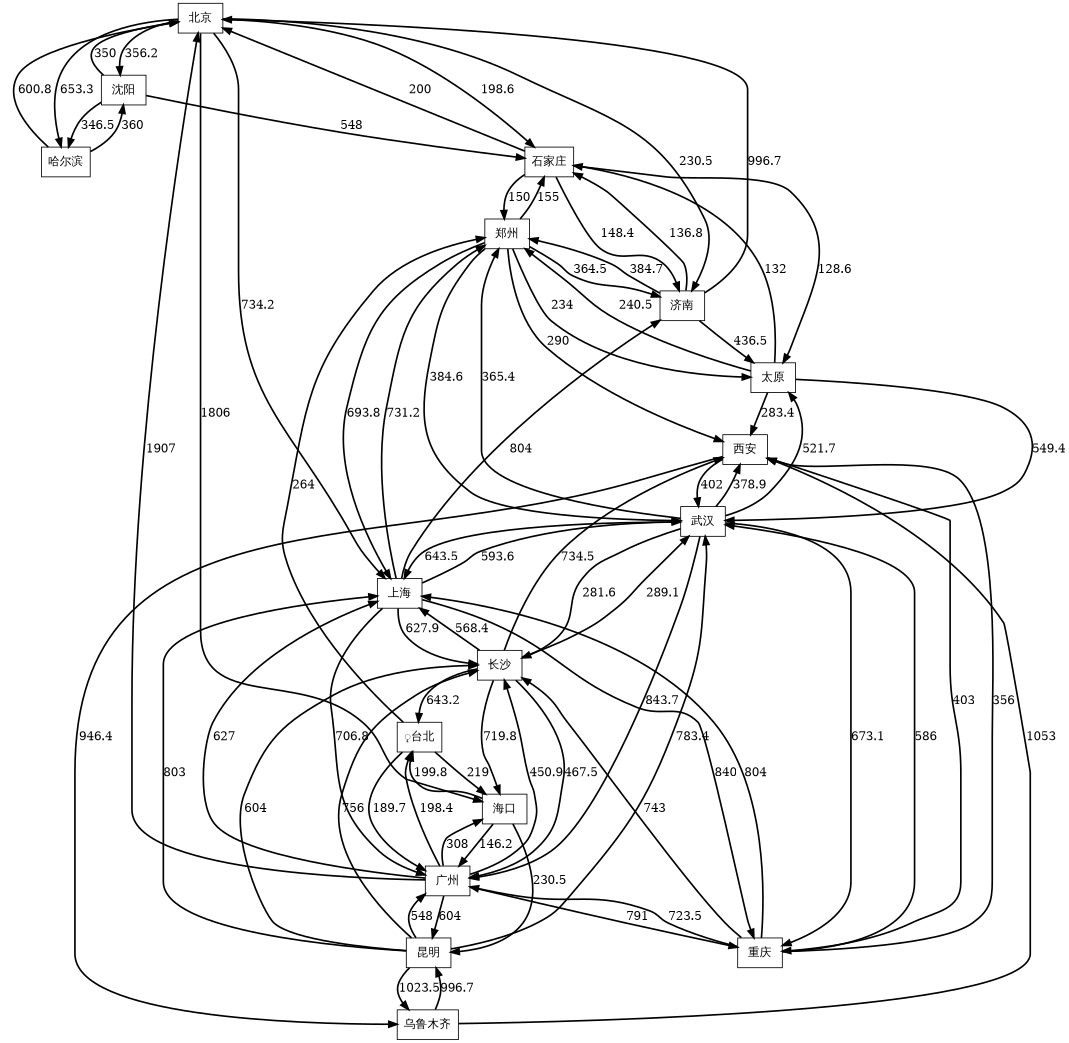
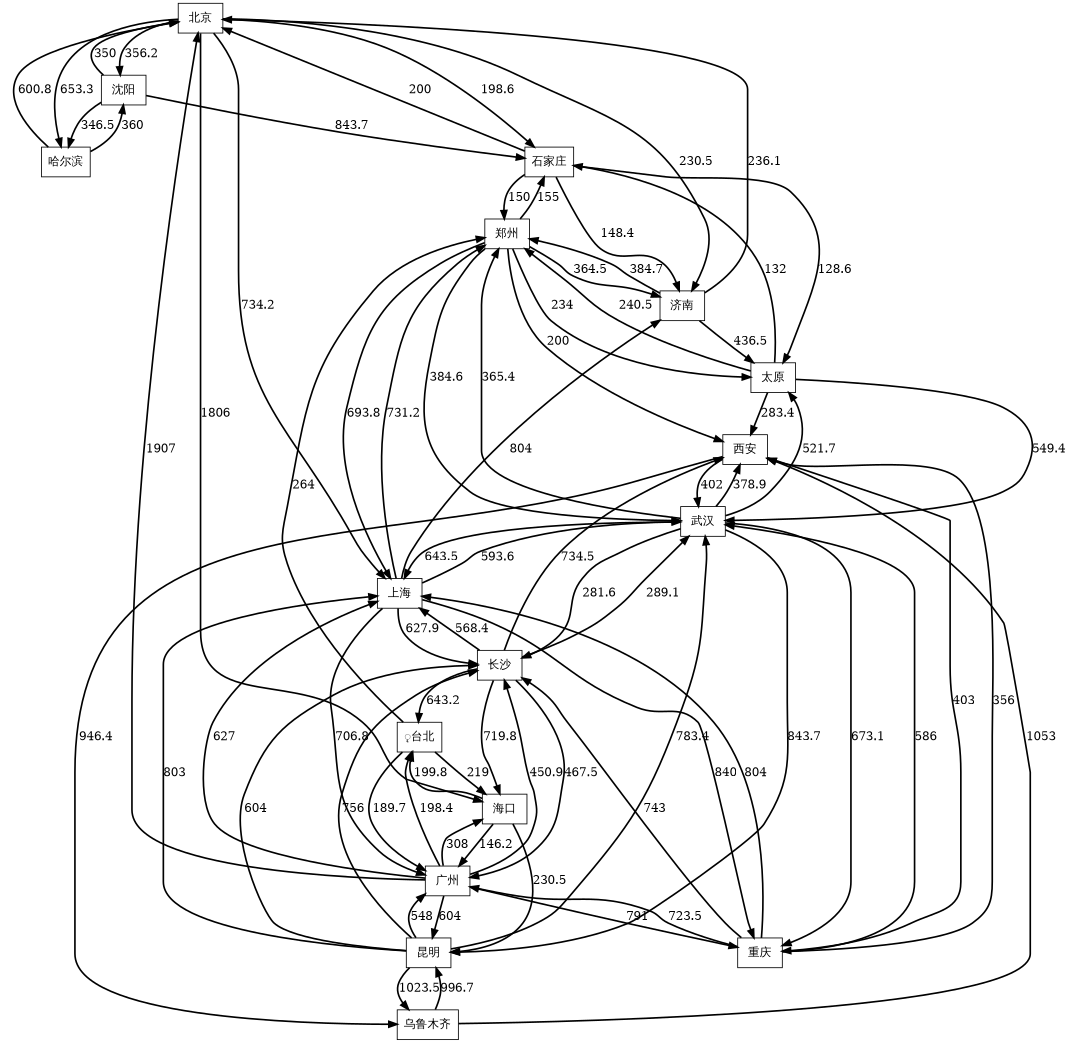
edge "沈阳" -> "石家庄": label "548" -> "843.7"
edge "济南" -> "北京": label "996.7" -> "236.1"
edge "济南" -> "石家庄": removed, label "136.8"
edge "郑州" -> "西安": label "290" -> "200"
edge "武汉" -> "广州": now "武汉" -> "昆明"
